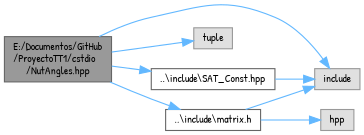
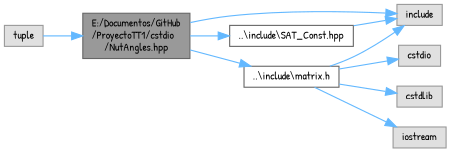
edge "E:/Documentos/GitHub /ProyectoTT1/cstdio /NutAngles.hpp" -> "tuple": reversed
node "cstdio": added
node "cstdlib": added
node "hpp": label "hpp" -> "iostream"
